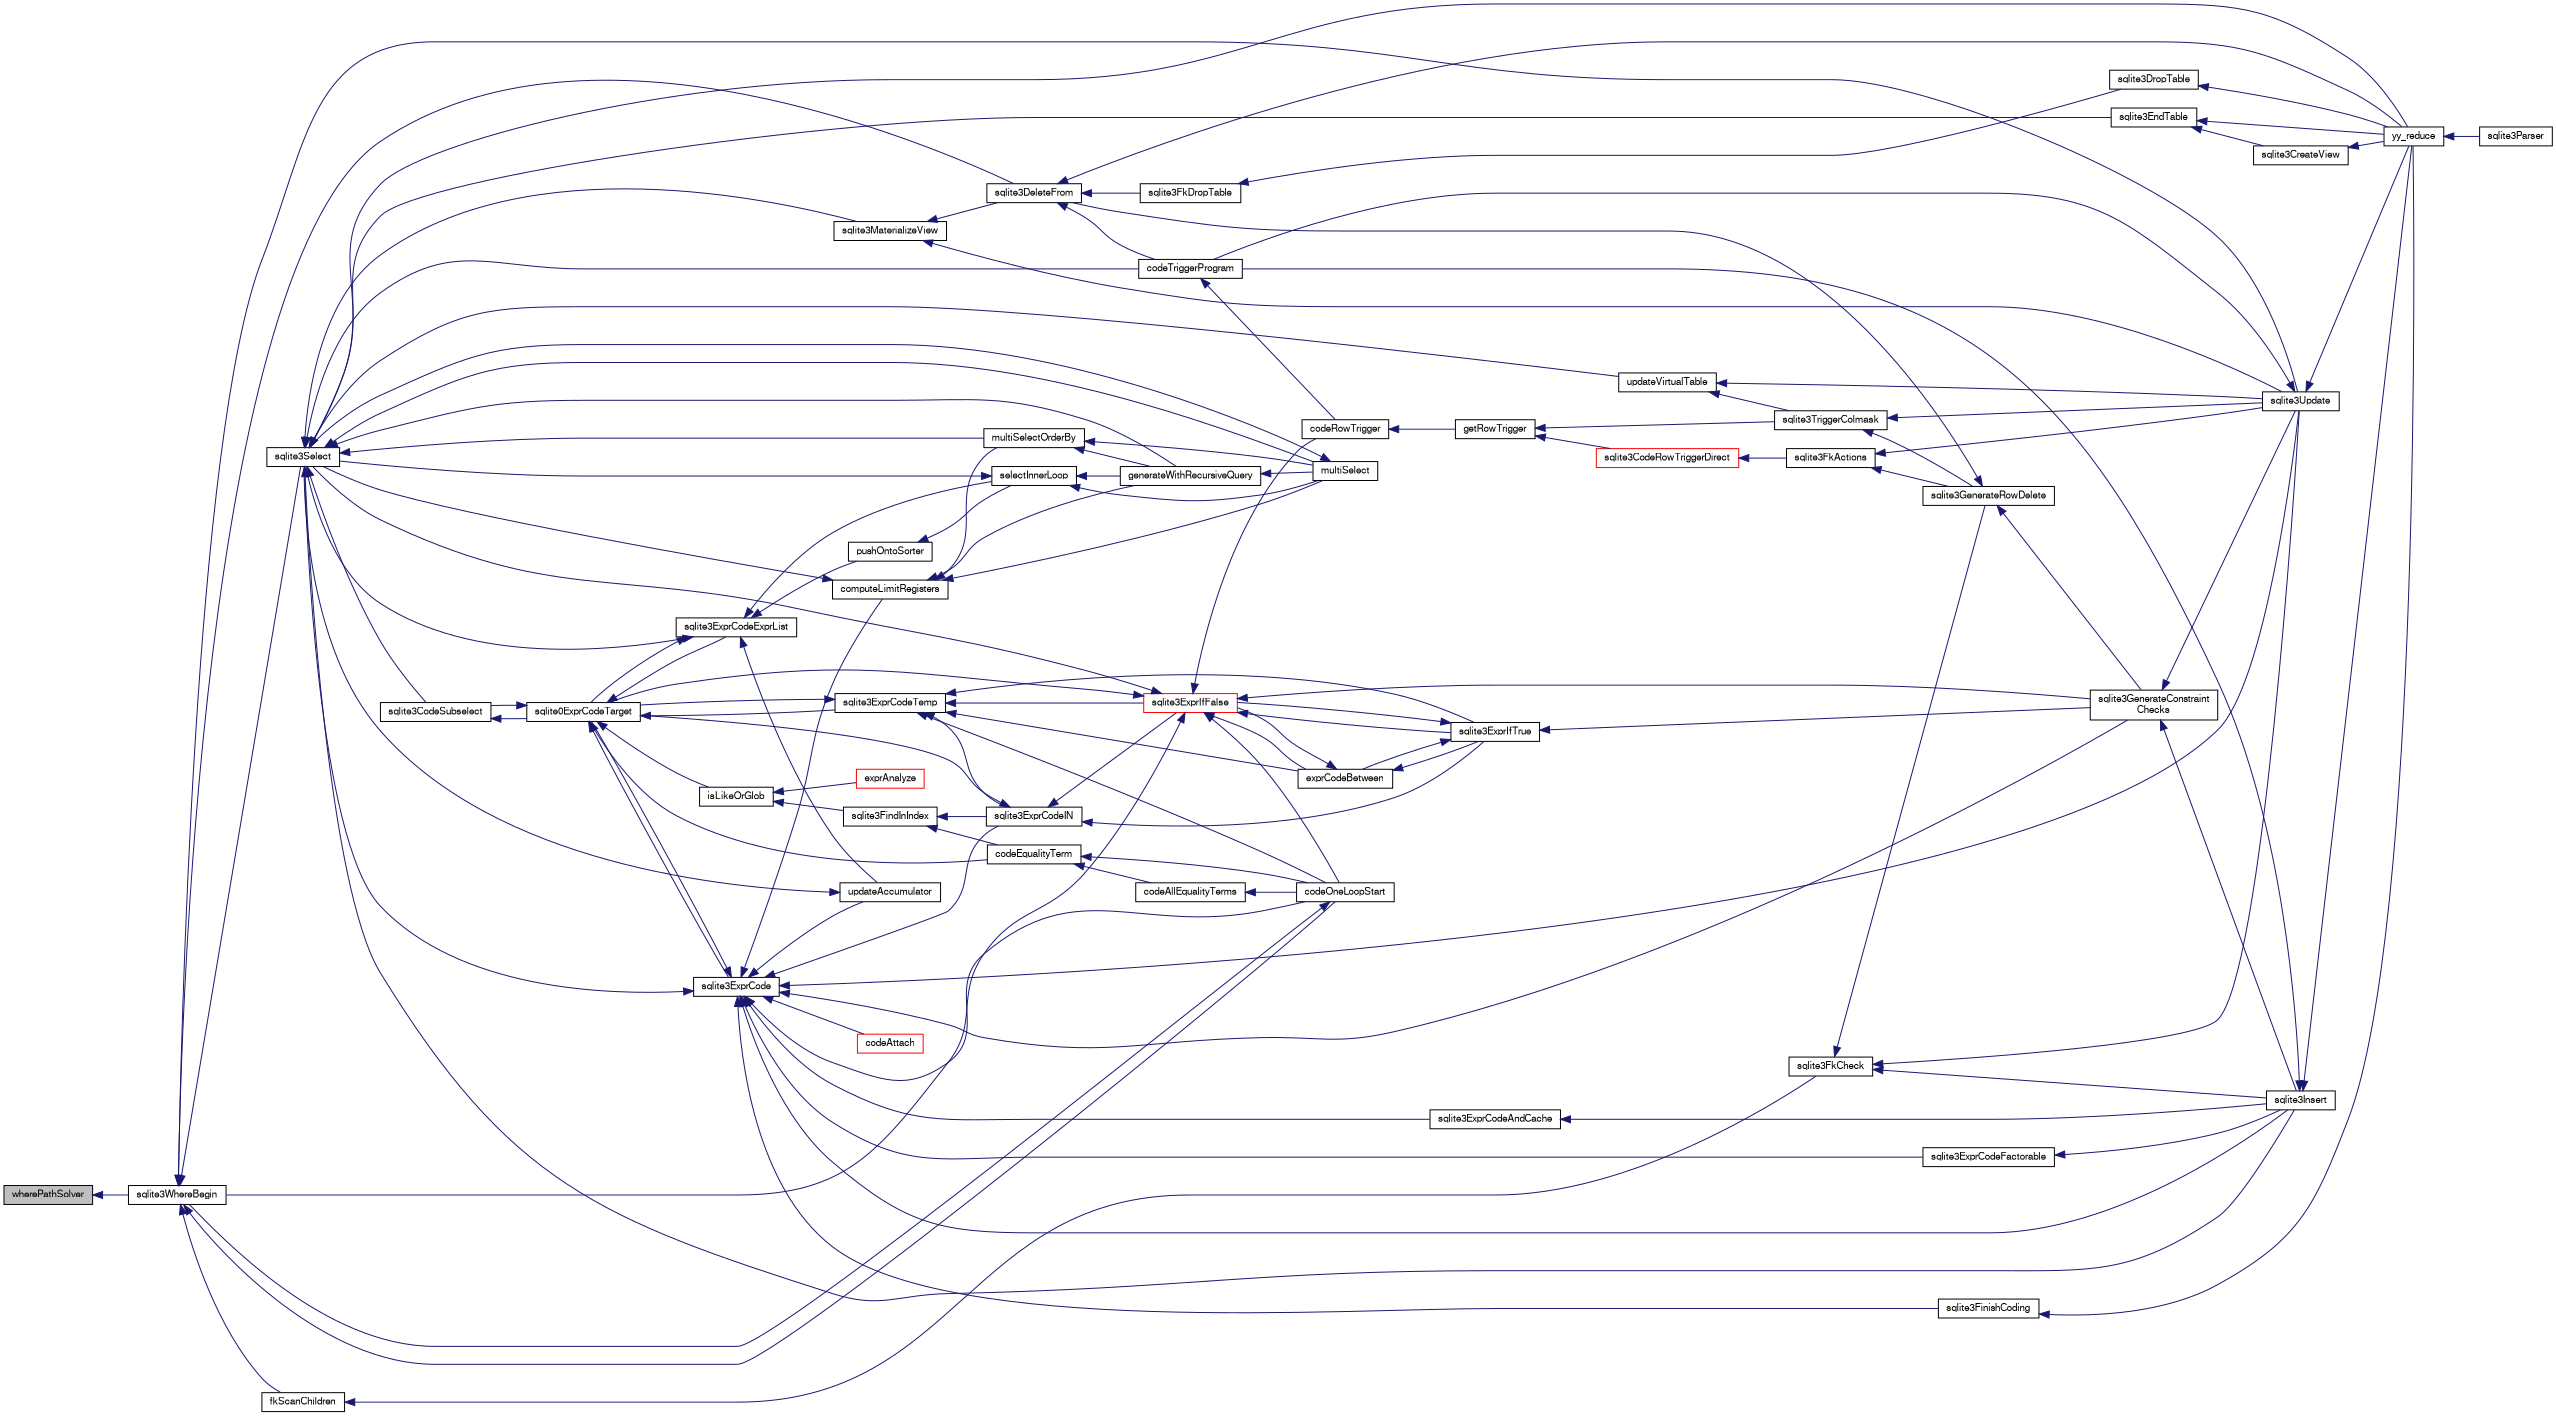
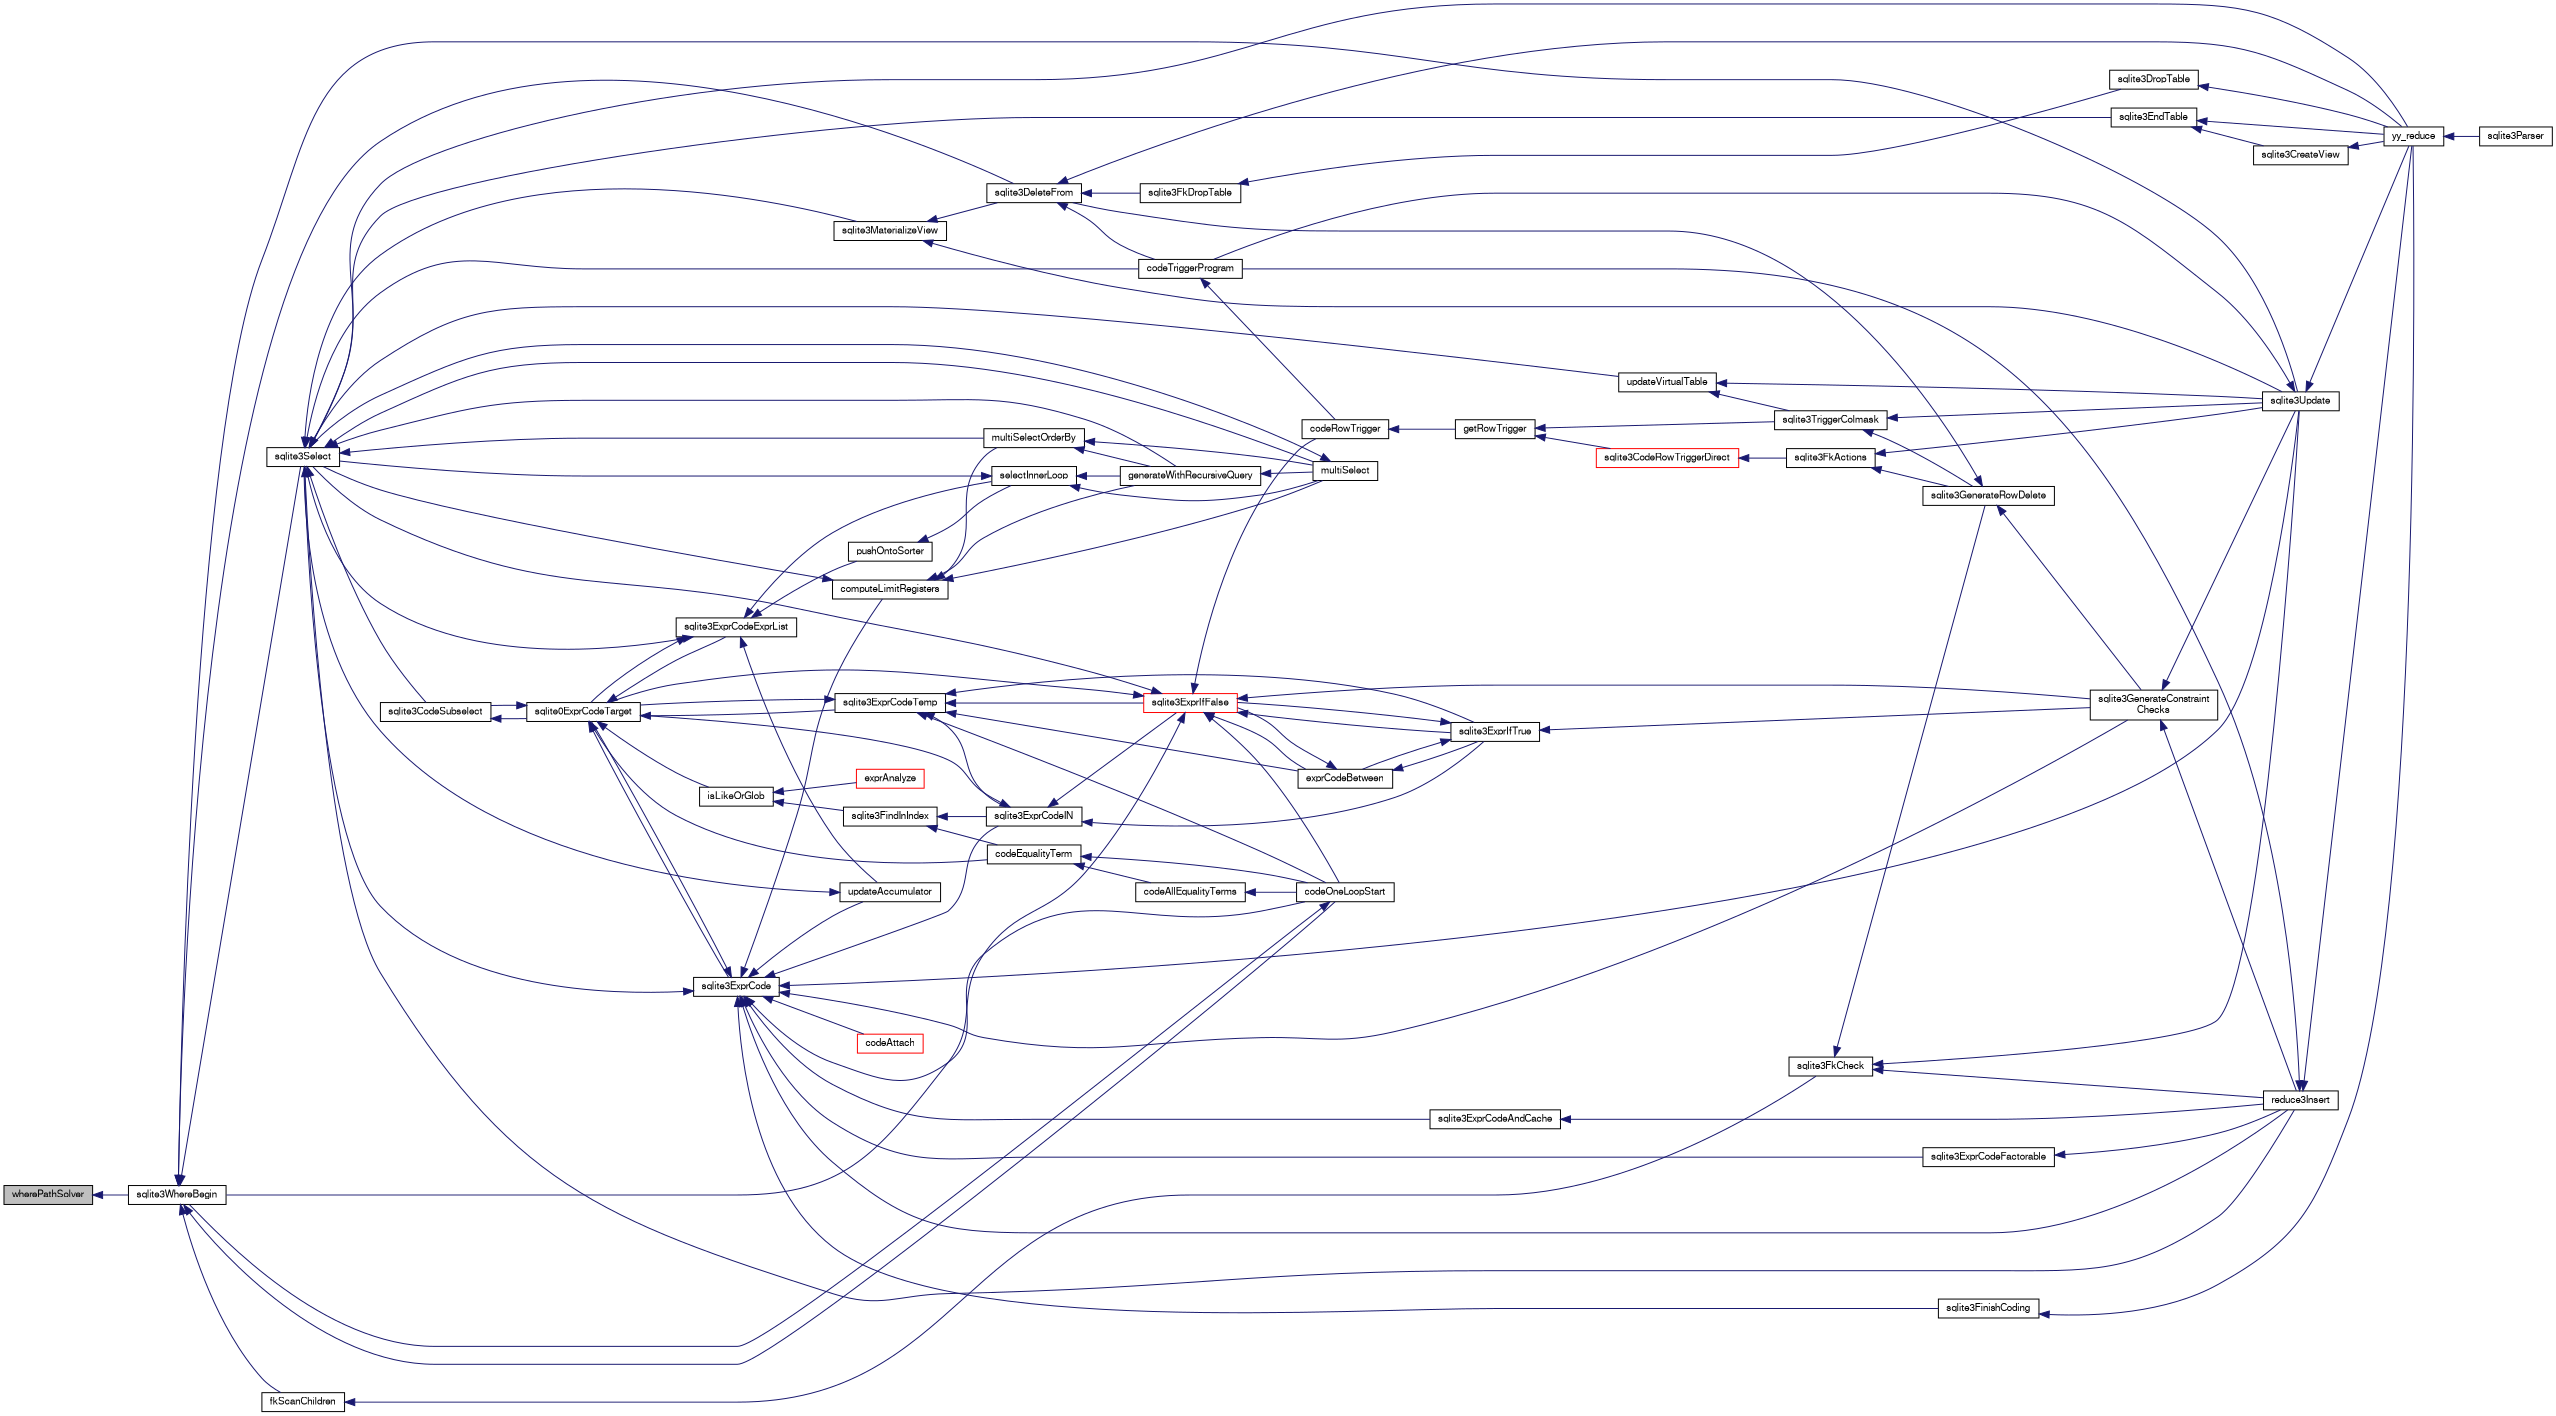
node "sqlite3Insert": label "sqlite3Insert" -> "reduce3Insert"
